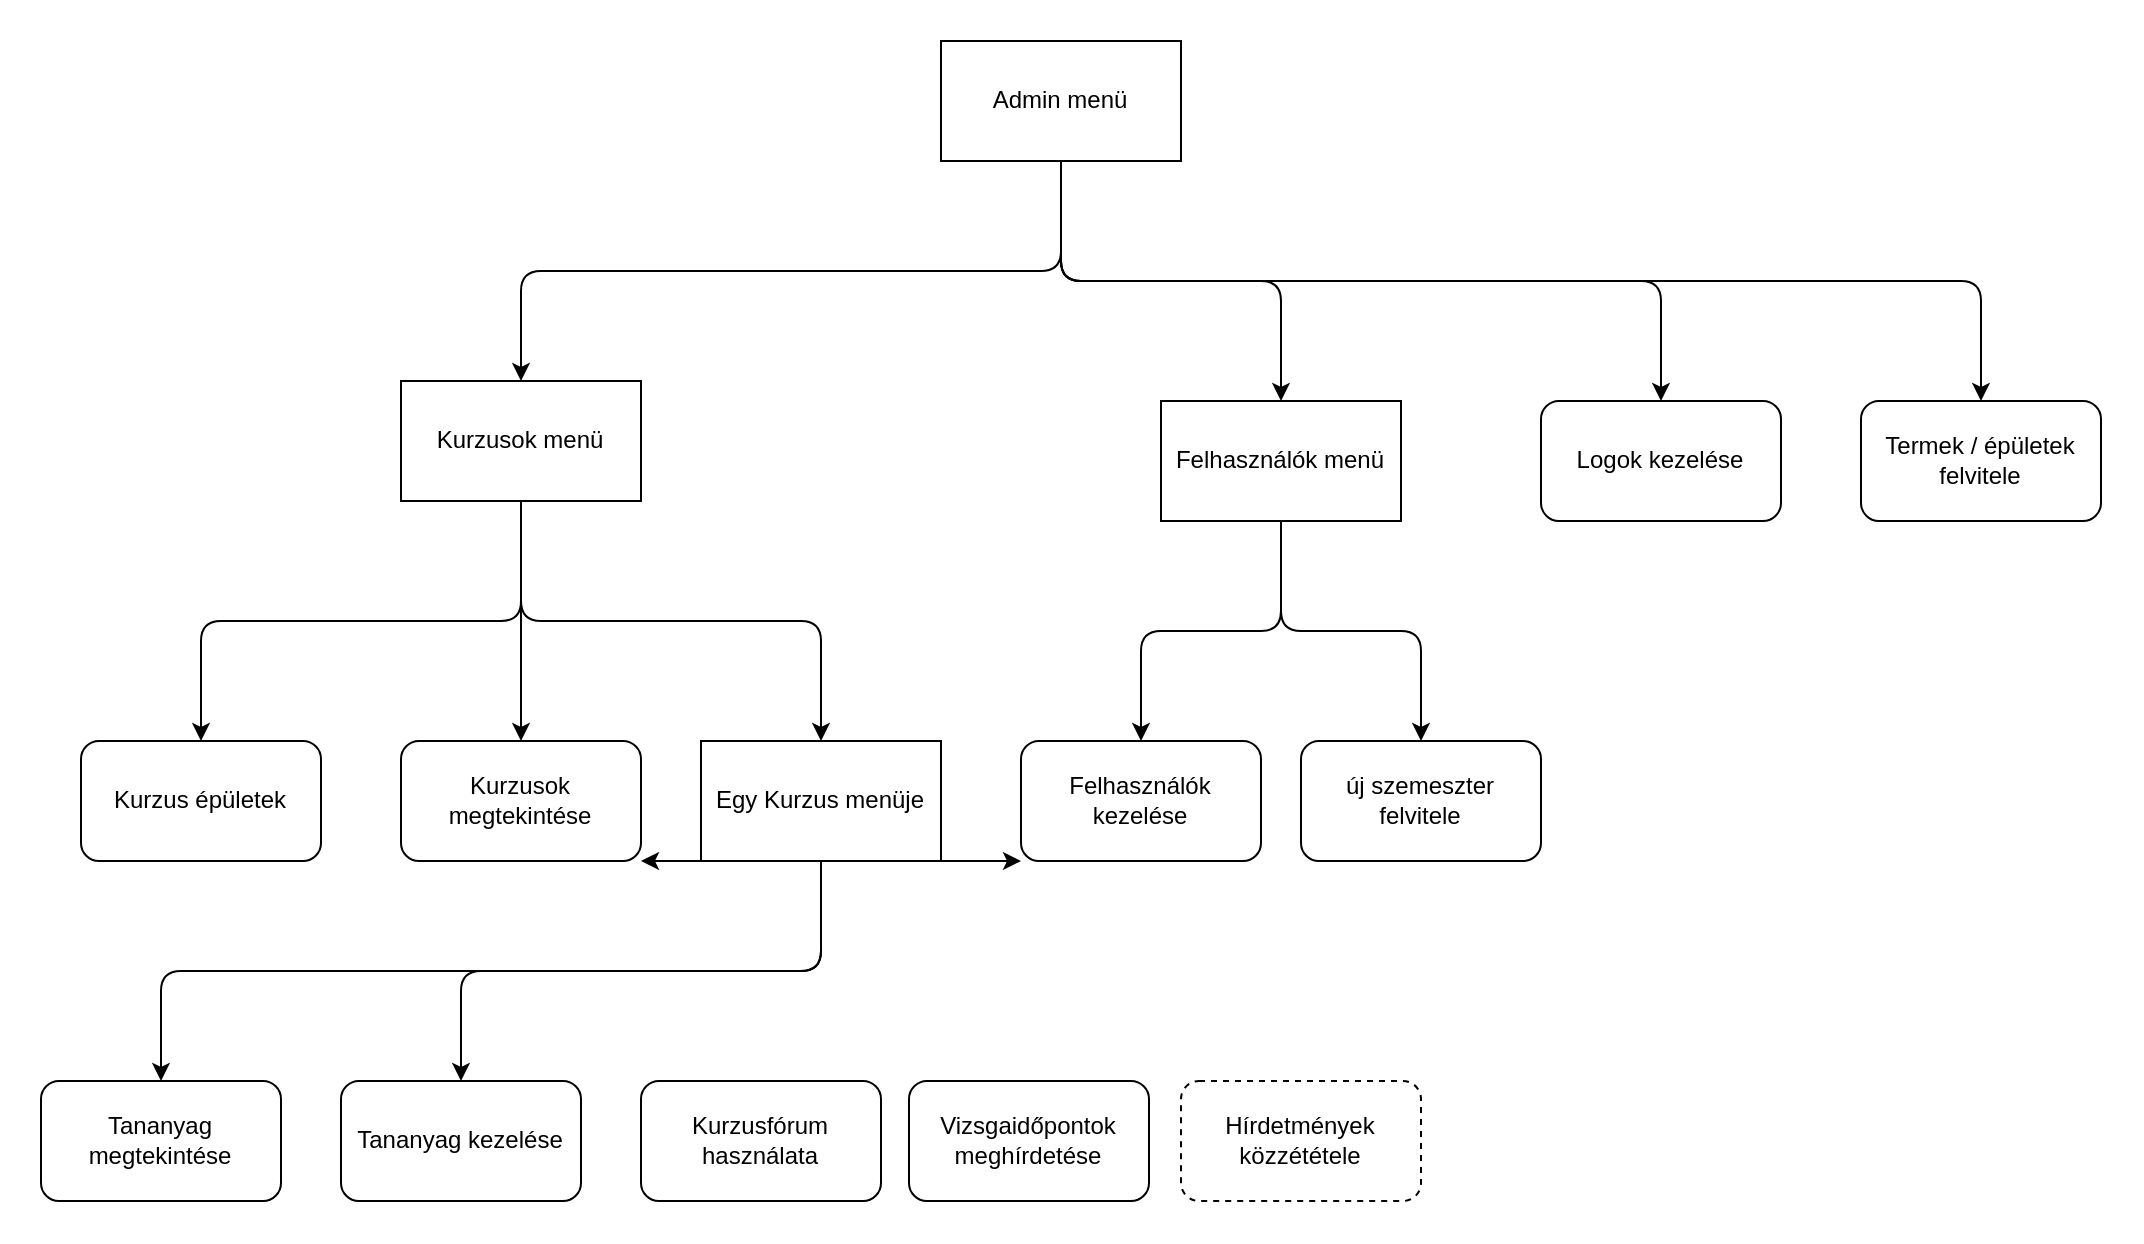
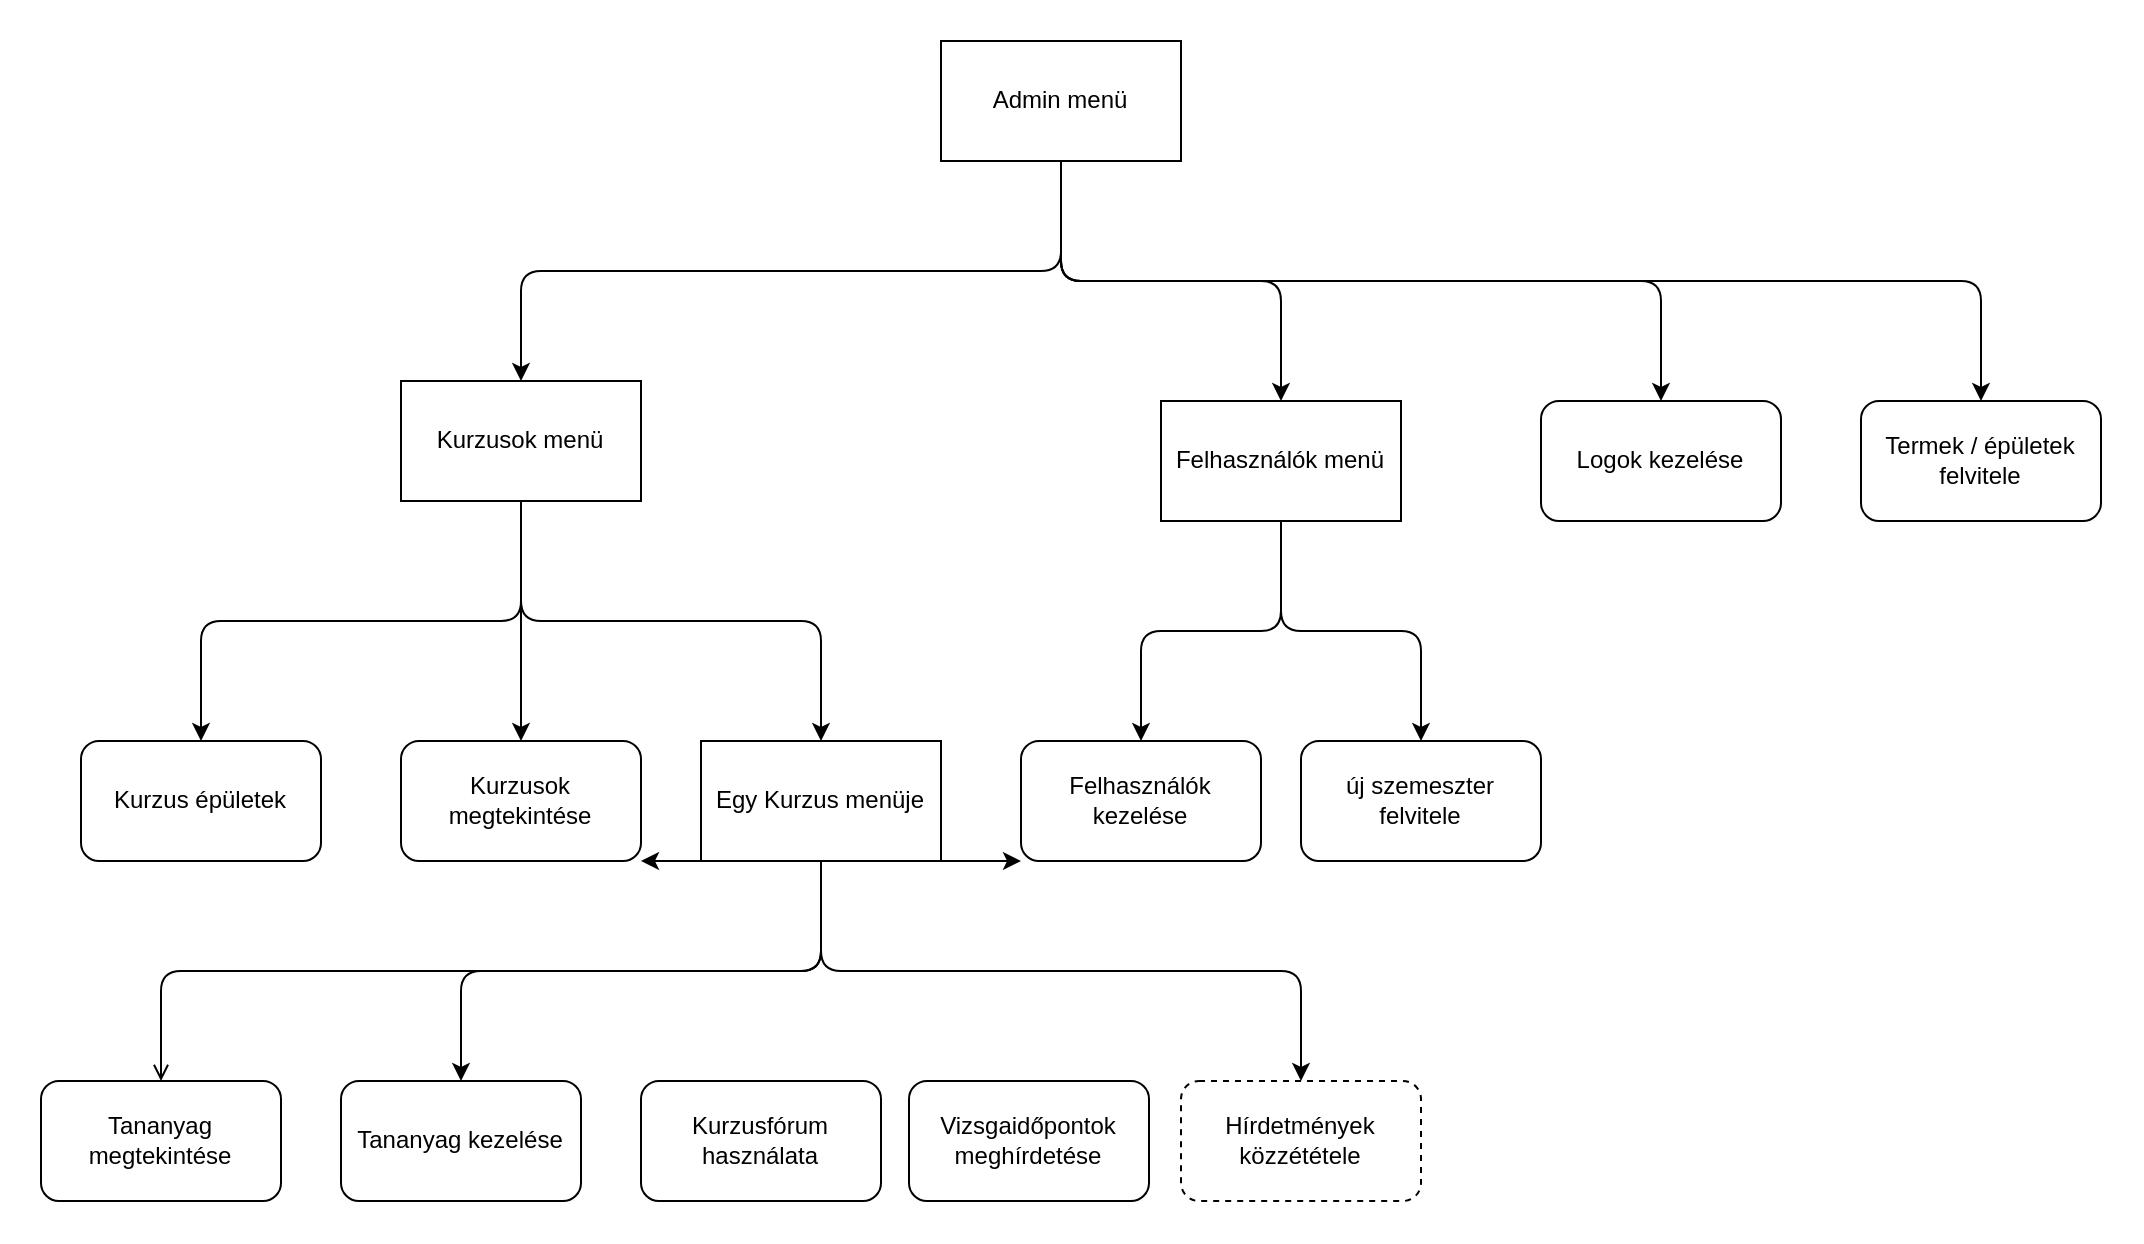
edge "Egy Kurzus menüje" -> "Hírdetmények közzététele": added
edge "Egy Kurzus menüje" -> "Tananyag megtekintése": arrowhead classic -> open
